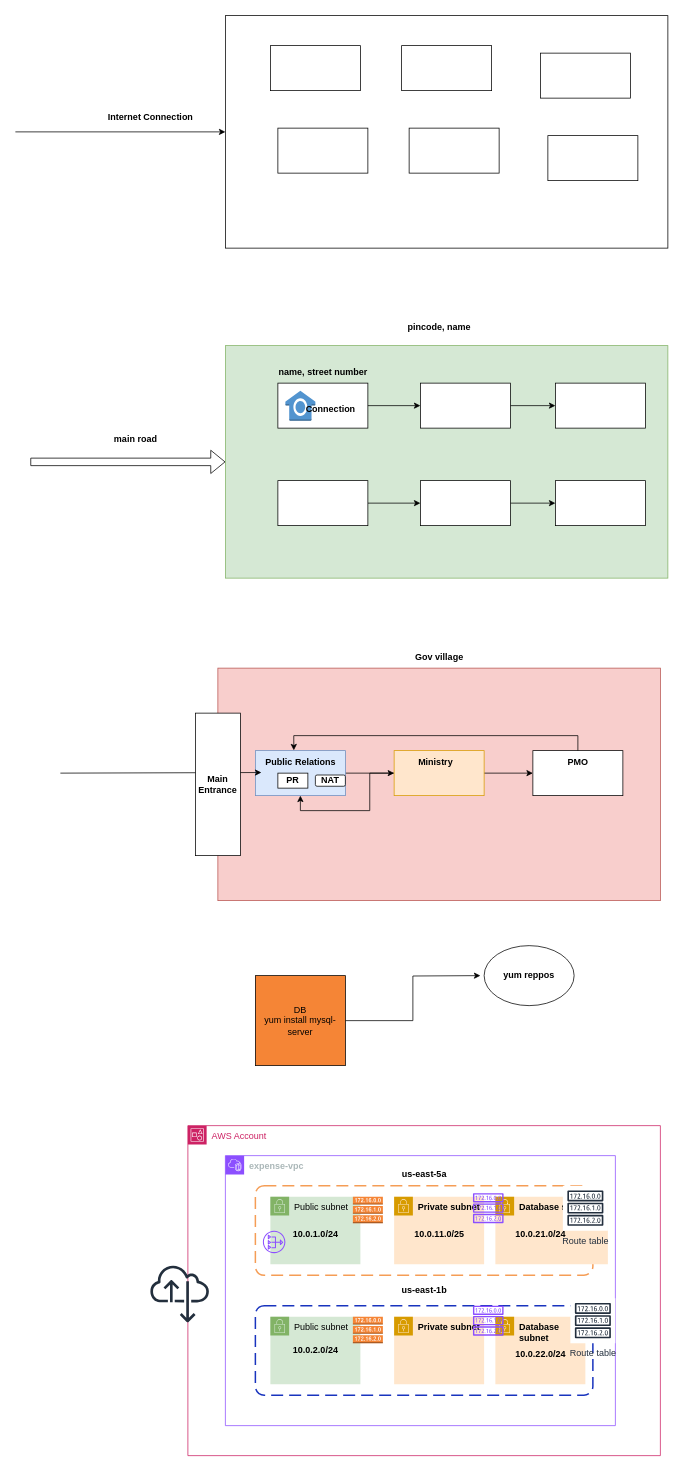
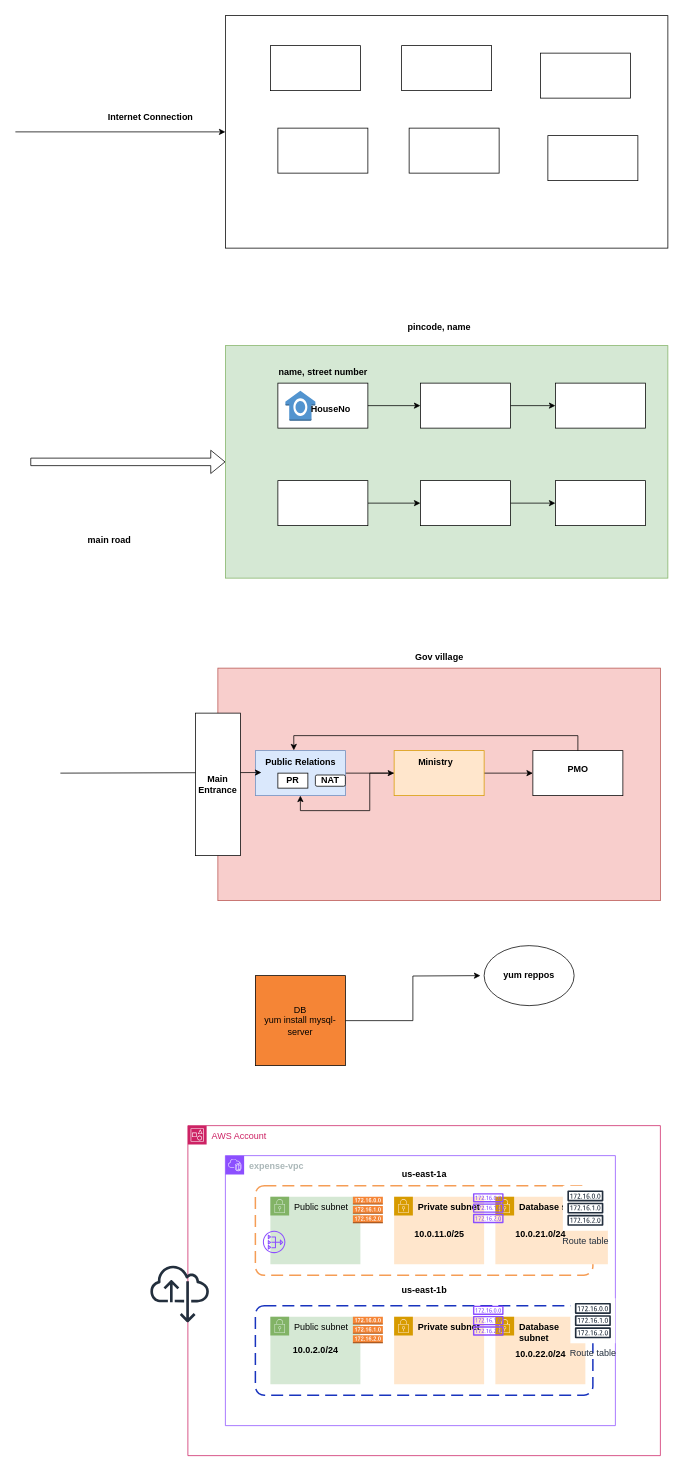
node "Connection": label "Connection" -> "HouseNo"
node "main road": moved (135, 439) -> (109, 540)
node "PMO": moved (578, 762) -> (578, 769)
node "us-east-5a": label "us-east-5a" -> "us-east-1a"
node "10.0.1.0/24": removed
